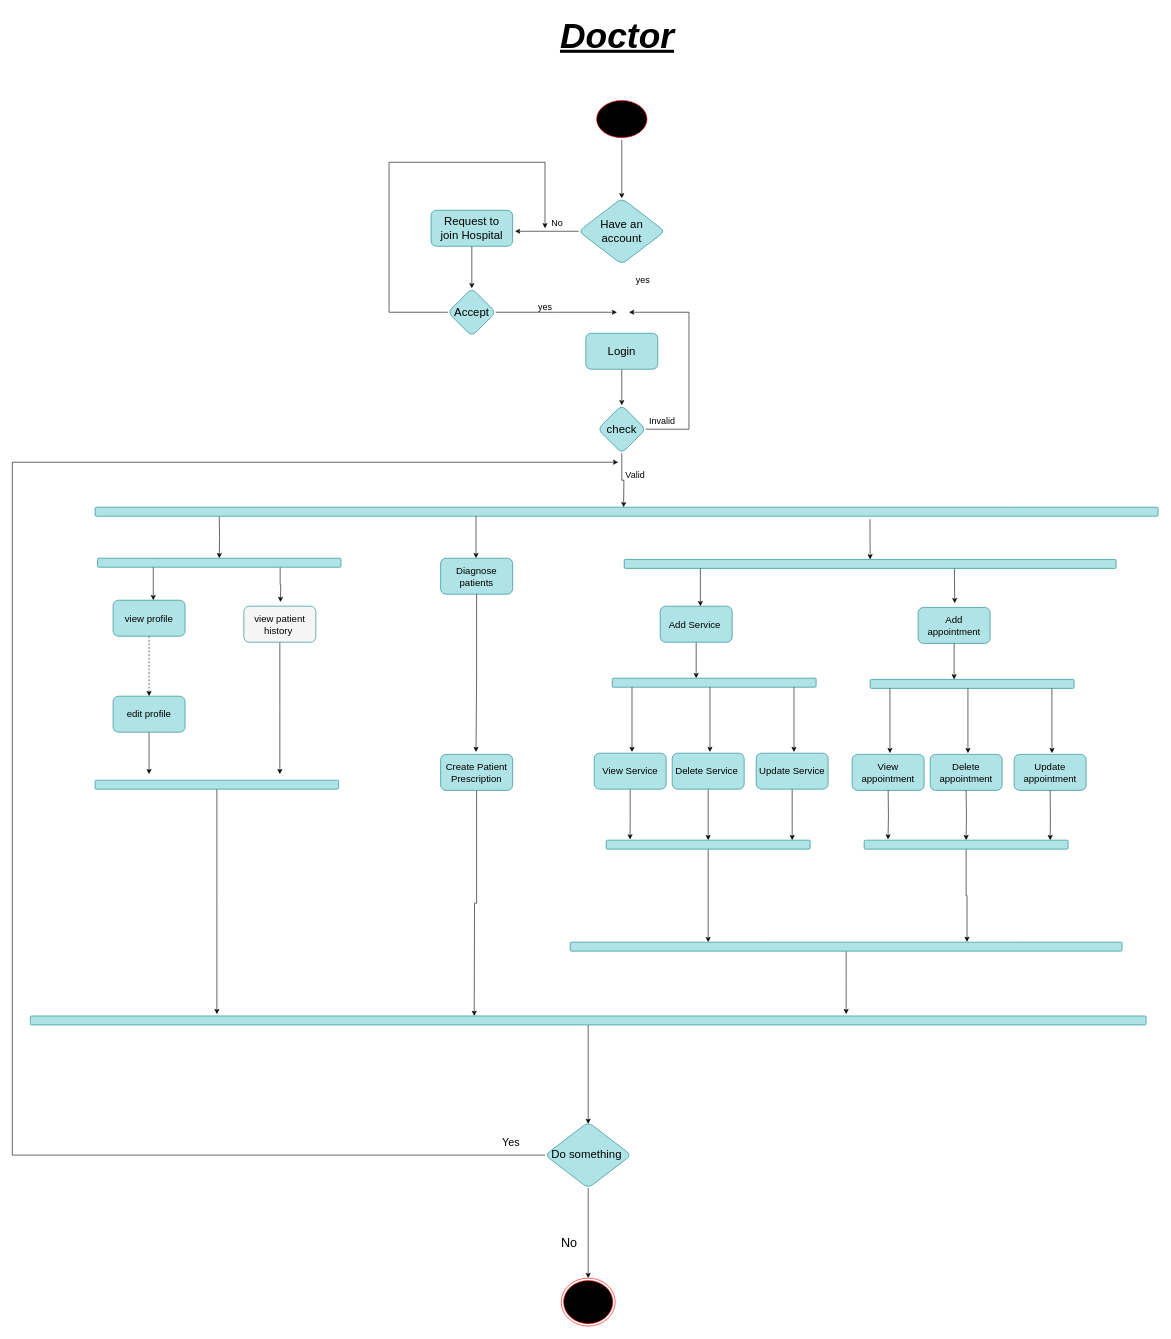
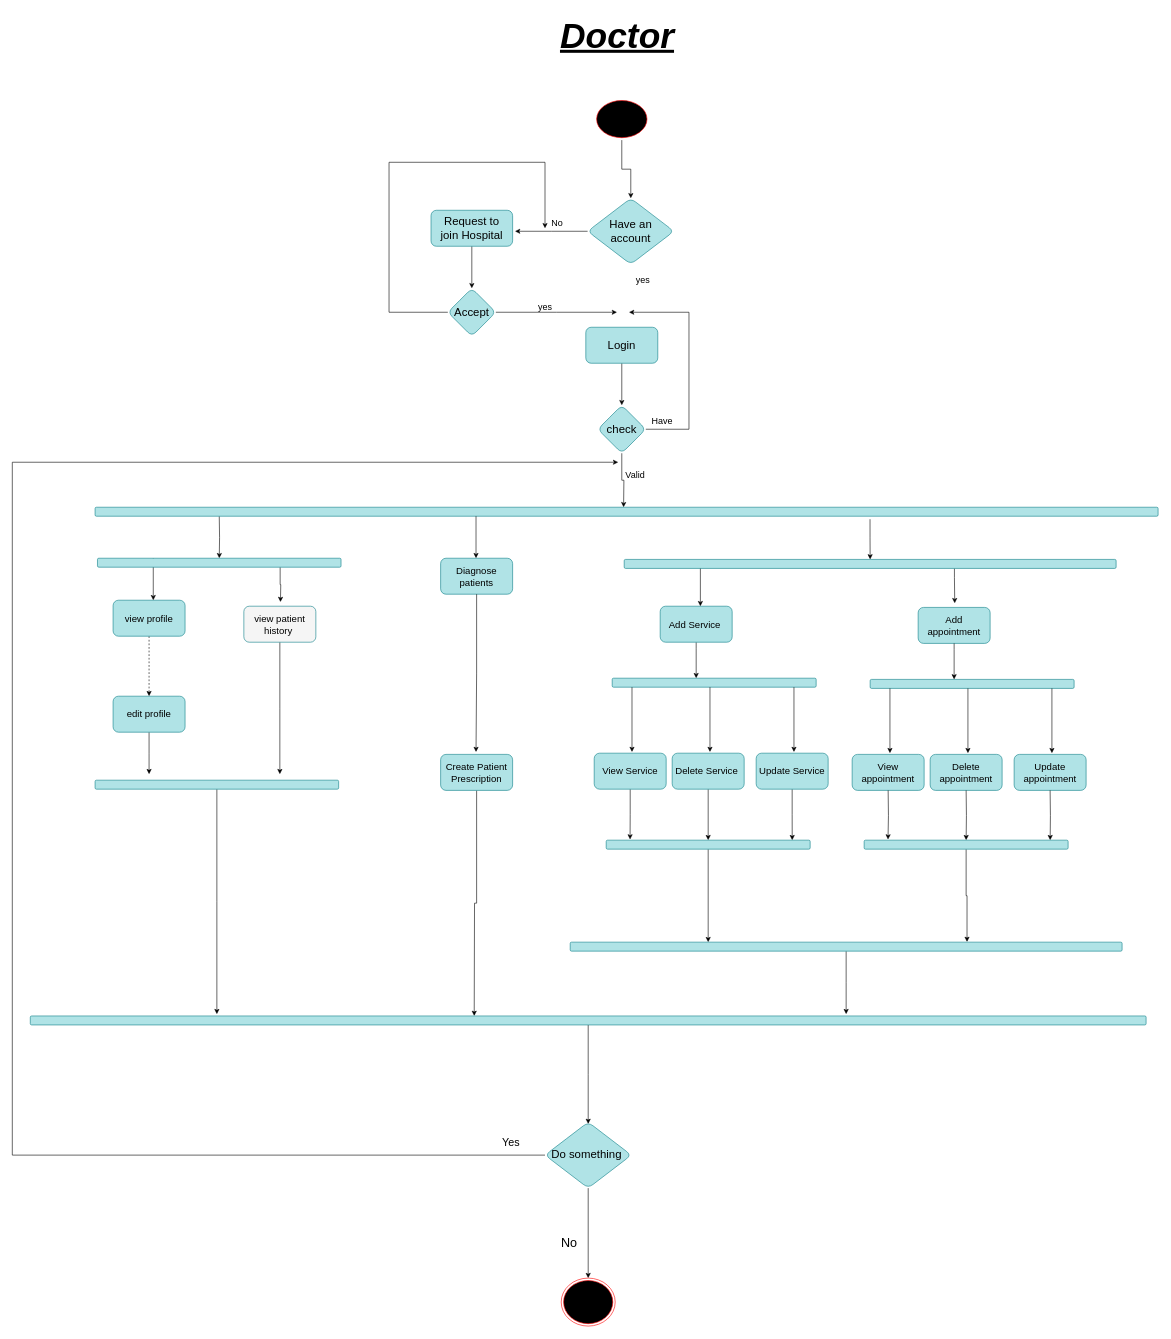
node "Have an account": moved (622, 231) -> (631, 231)
node "Login": moved (622, 351) -> (622, 345)
node "Invalid": label "Invalid" -> "Have"
